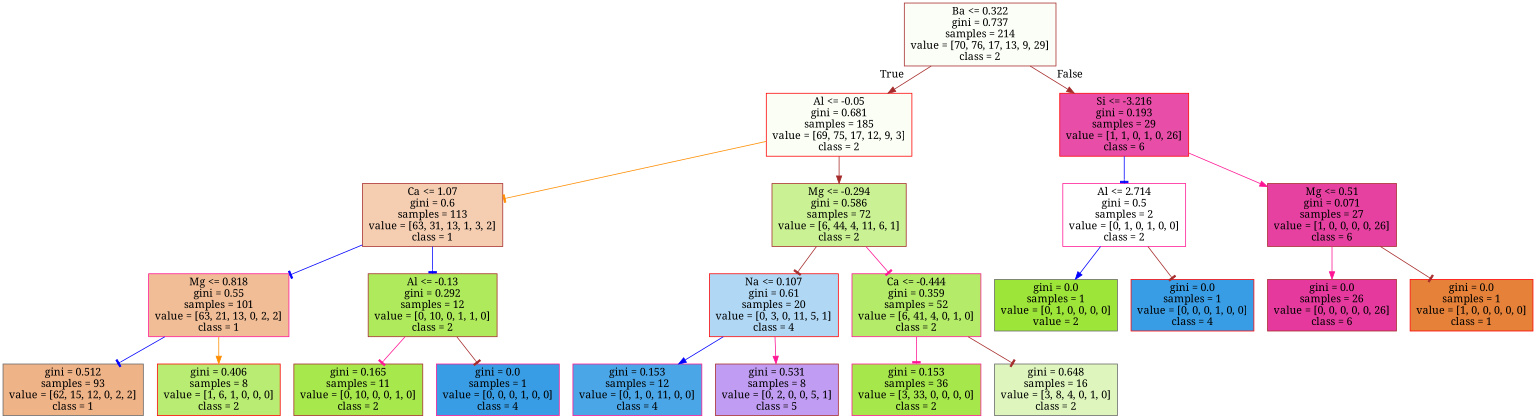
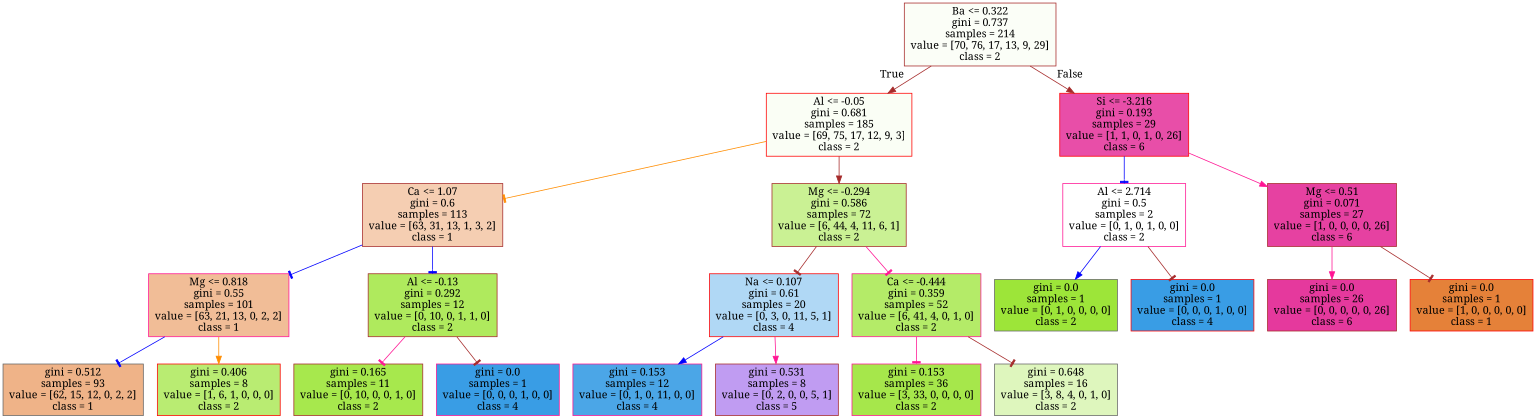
node "gini = 0.0 samples = 1 value = [0, 1, 0, 0, 0, 0] value = 2": label "gini = 0.0 samples = 1 value = [0, 1, 0, 0, 0, 0] value = 2" -> "gini = 0.0 samples = 1 value = [0, 1, 0, 0, 0, 0] class = 2"
